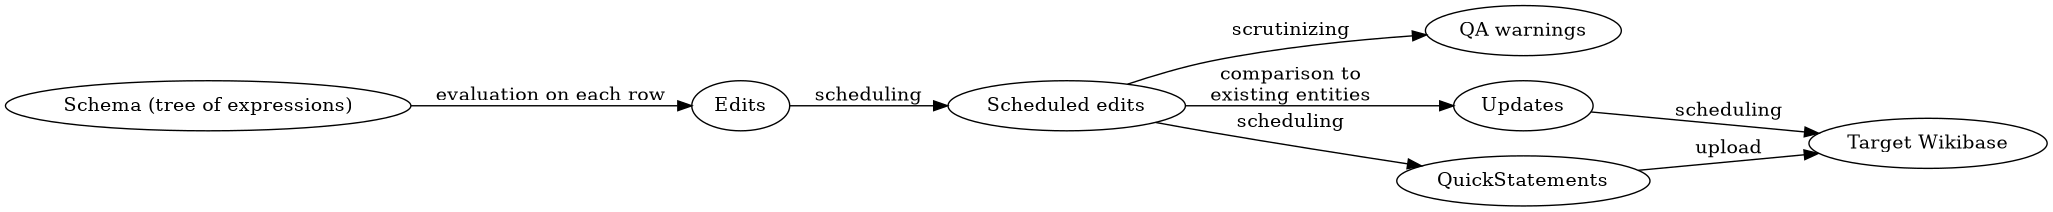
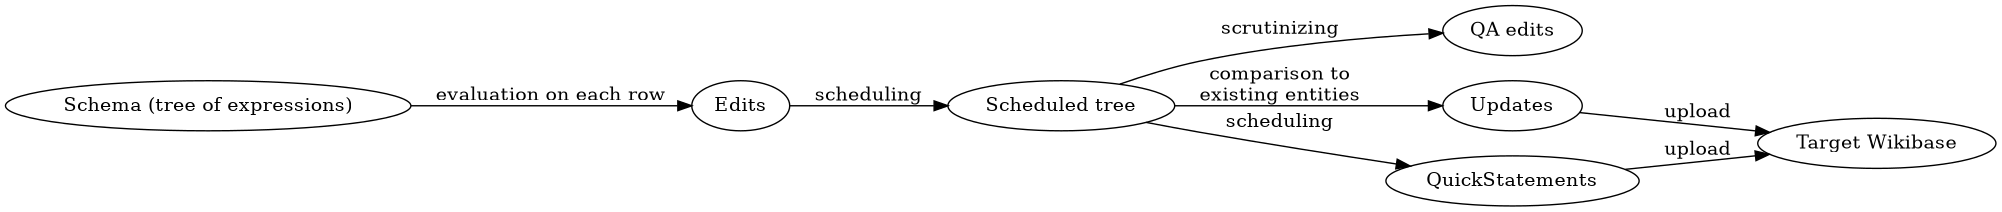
node "QA warnings": label "QA warnings" -> "QA edits"
node "Scheduled edits": label "Scheduled edits" -> "Scheduled tree"
edge "Updates" -> "Target Wikibase": label "scheduling" -> "upload"
